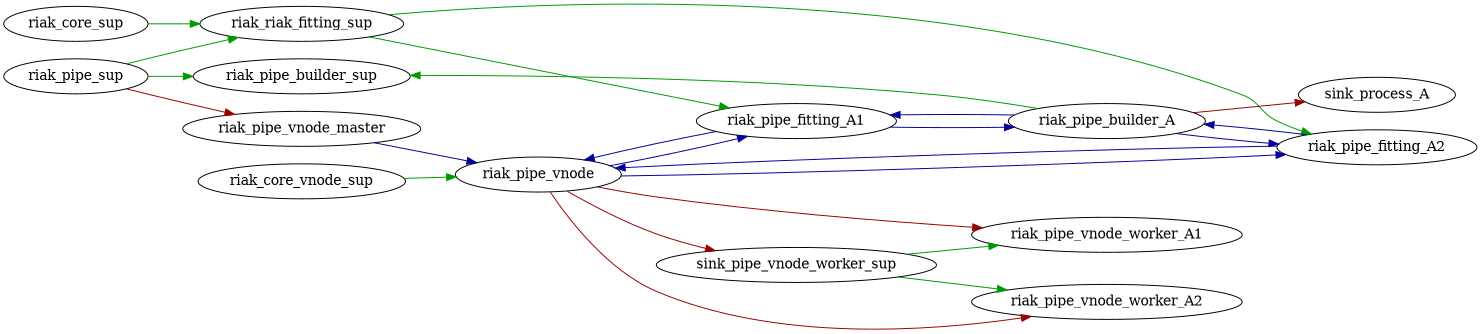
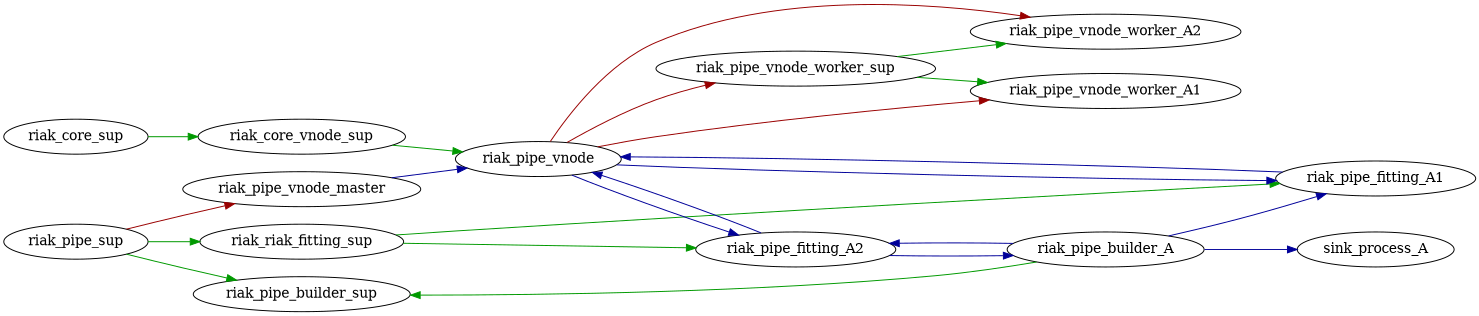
edge "riak_core_sup" -> "riak_riak_fitting_sup": now "riak_core_sup" -> "riak_core_vnode_sup"
edge "riak_pipe_builder_A" -> "sink_process_A": color #990000 -> #000099
edge "riak_pipe_fitting_A1" -> "riak_pipe_builder_A": removed
node "sink_pipe_vnode_worker_sup": label "sink_pipe_vnode_worker_sup" -> "riak_pipe_vnode_worker_sup"
